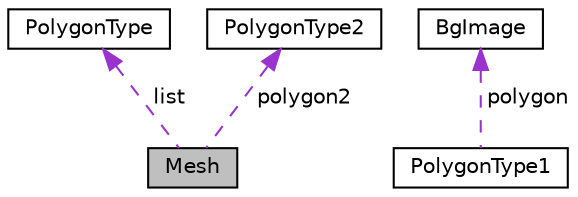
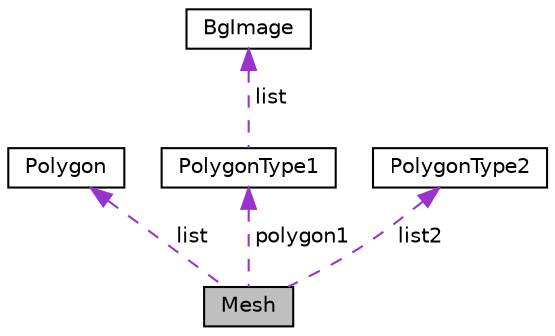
node "PolygonType": label "PolygonType" -> "Polygon"
edge "Mesh" -> "PolygonType2": label " polygon2" -> " list2"
edge "PolygonType1" -> "BgImage": label " polygon" -> " list"
edge "Mesh" -> "PolygonType1": added, label "polygon1"
